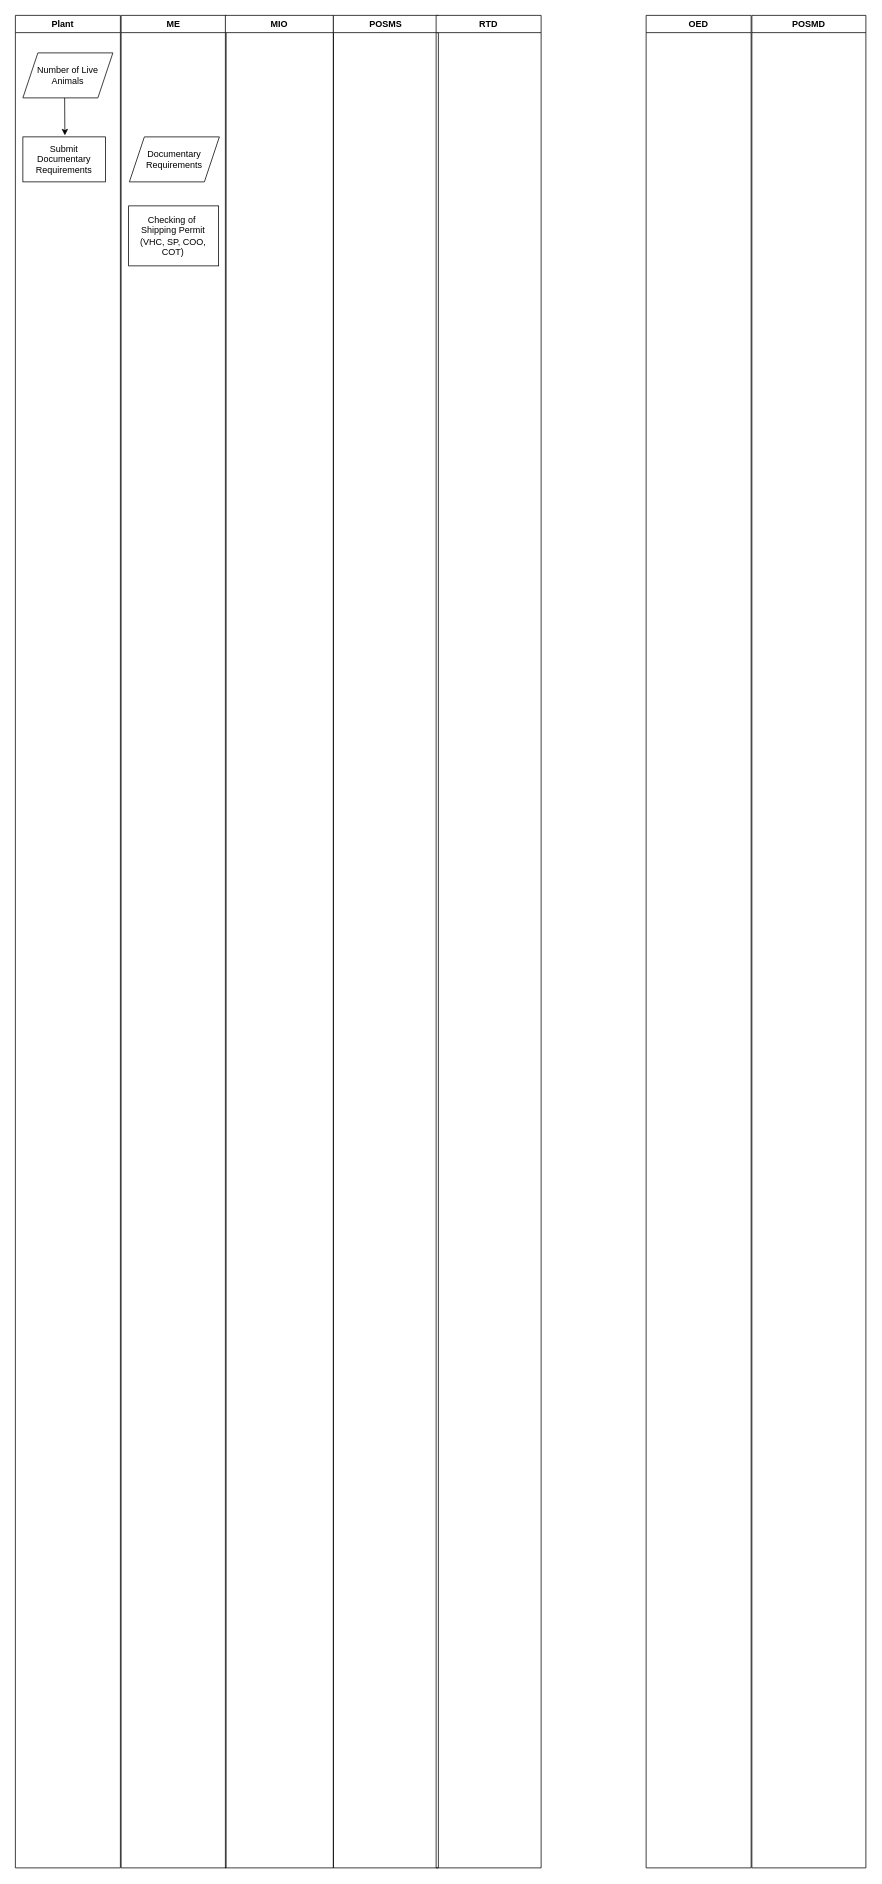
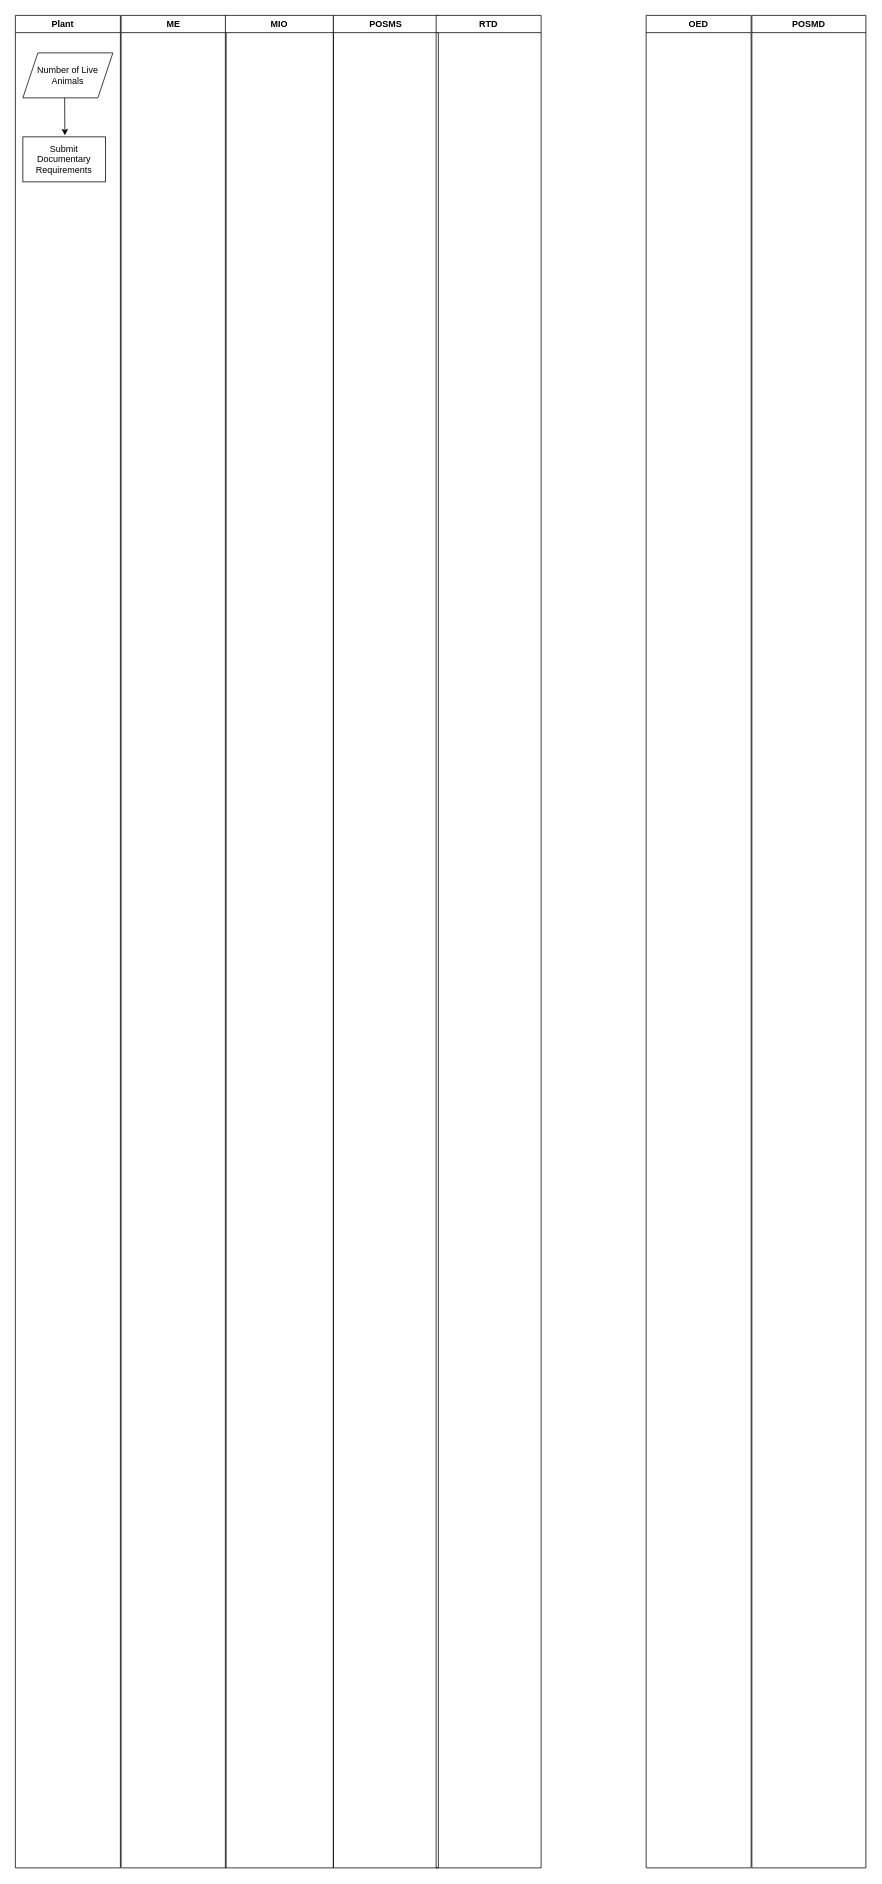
node "Documentary Requirements": removed
node "Checking of Shipping Permit (VHC, SP, COO, COT)": removed
